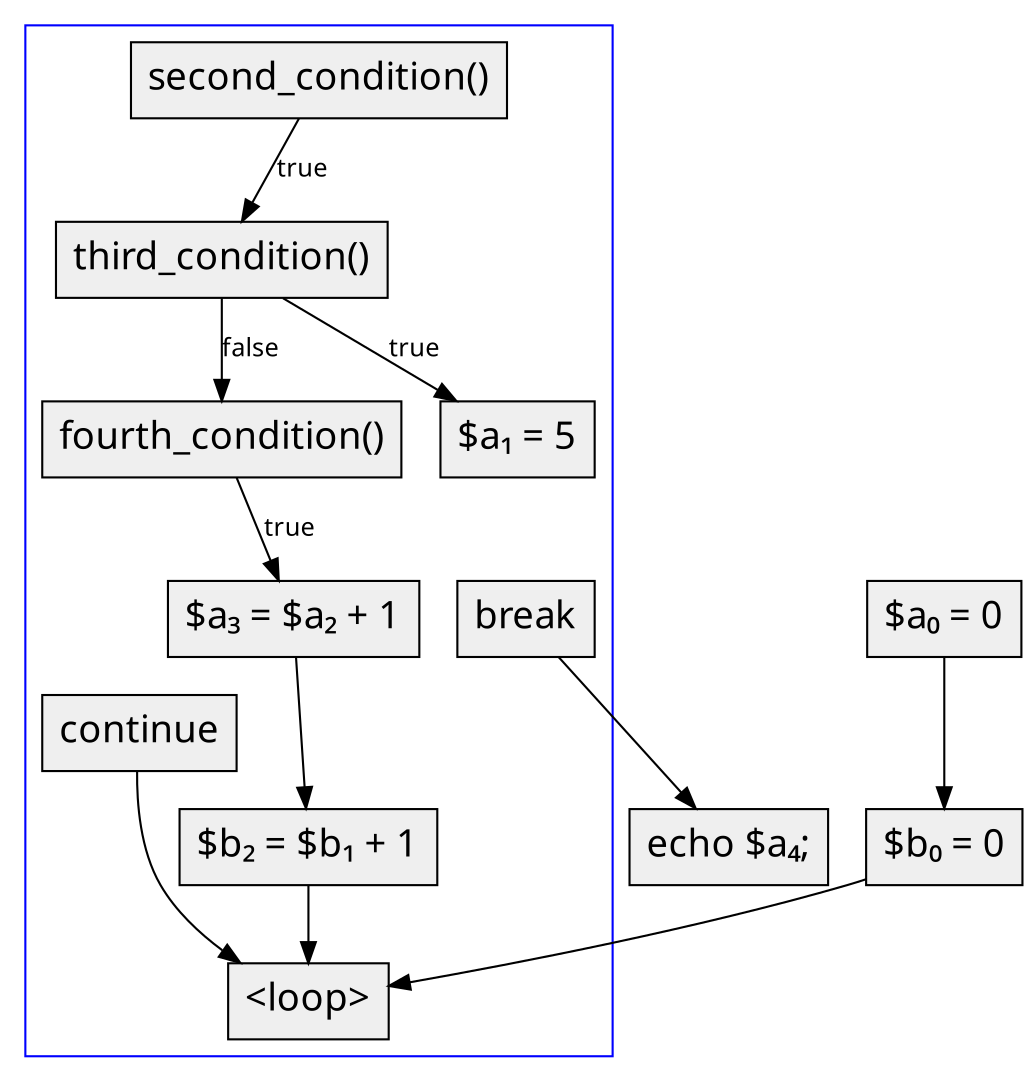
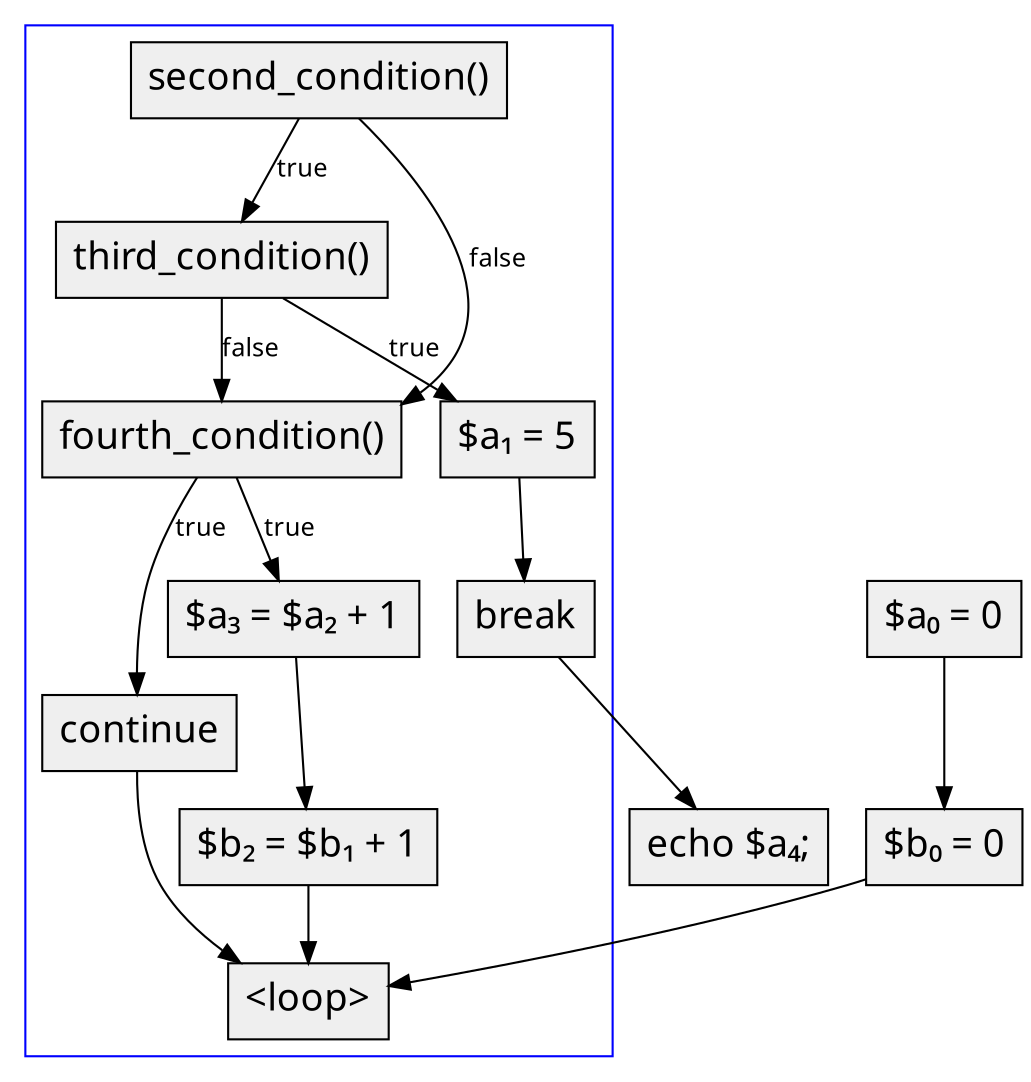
edge "second_condition()" -> "fourth_condition()": added, label "false"
edge "$a₁ = 5" -> "break": added
edge "fourth_condition()" -> "continue": added, label "true"
